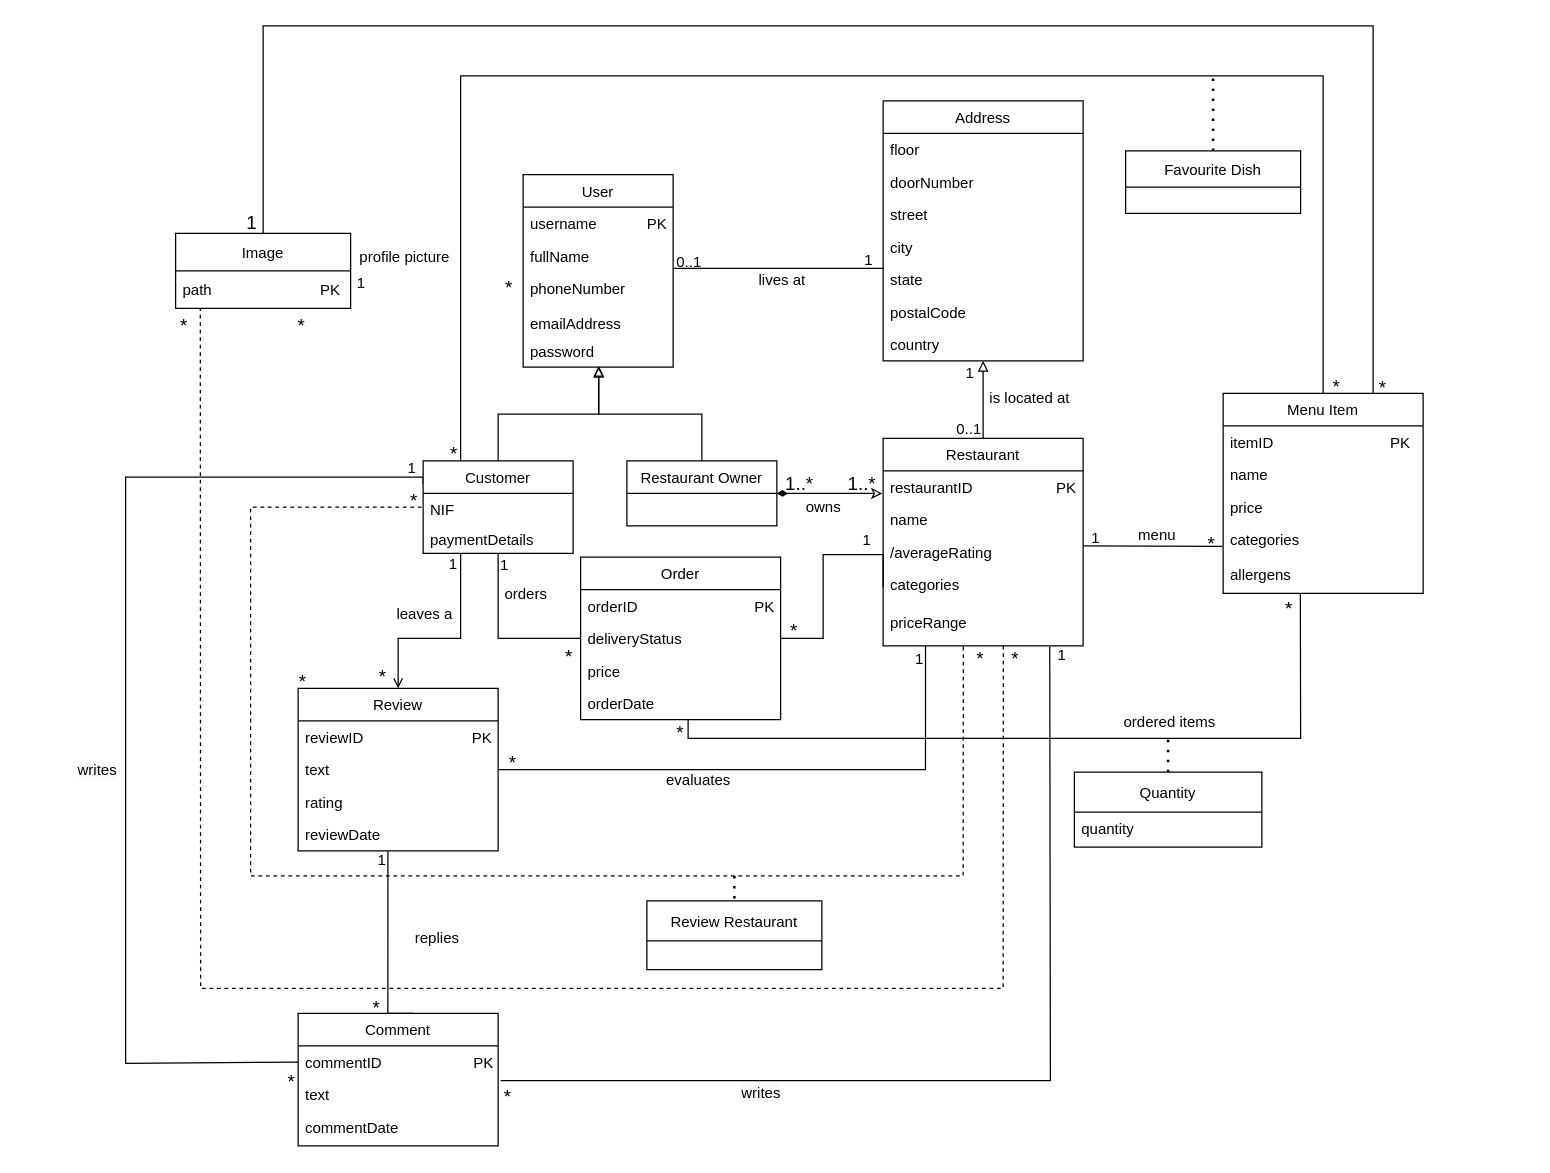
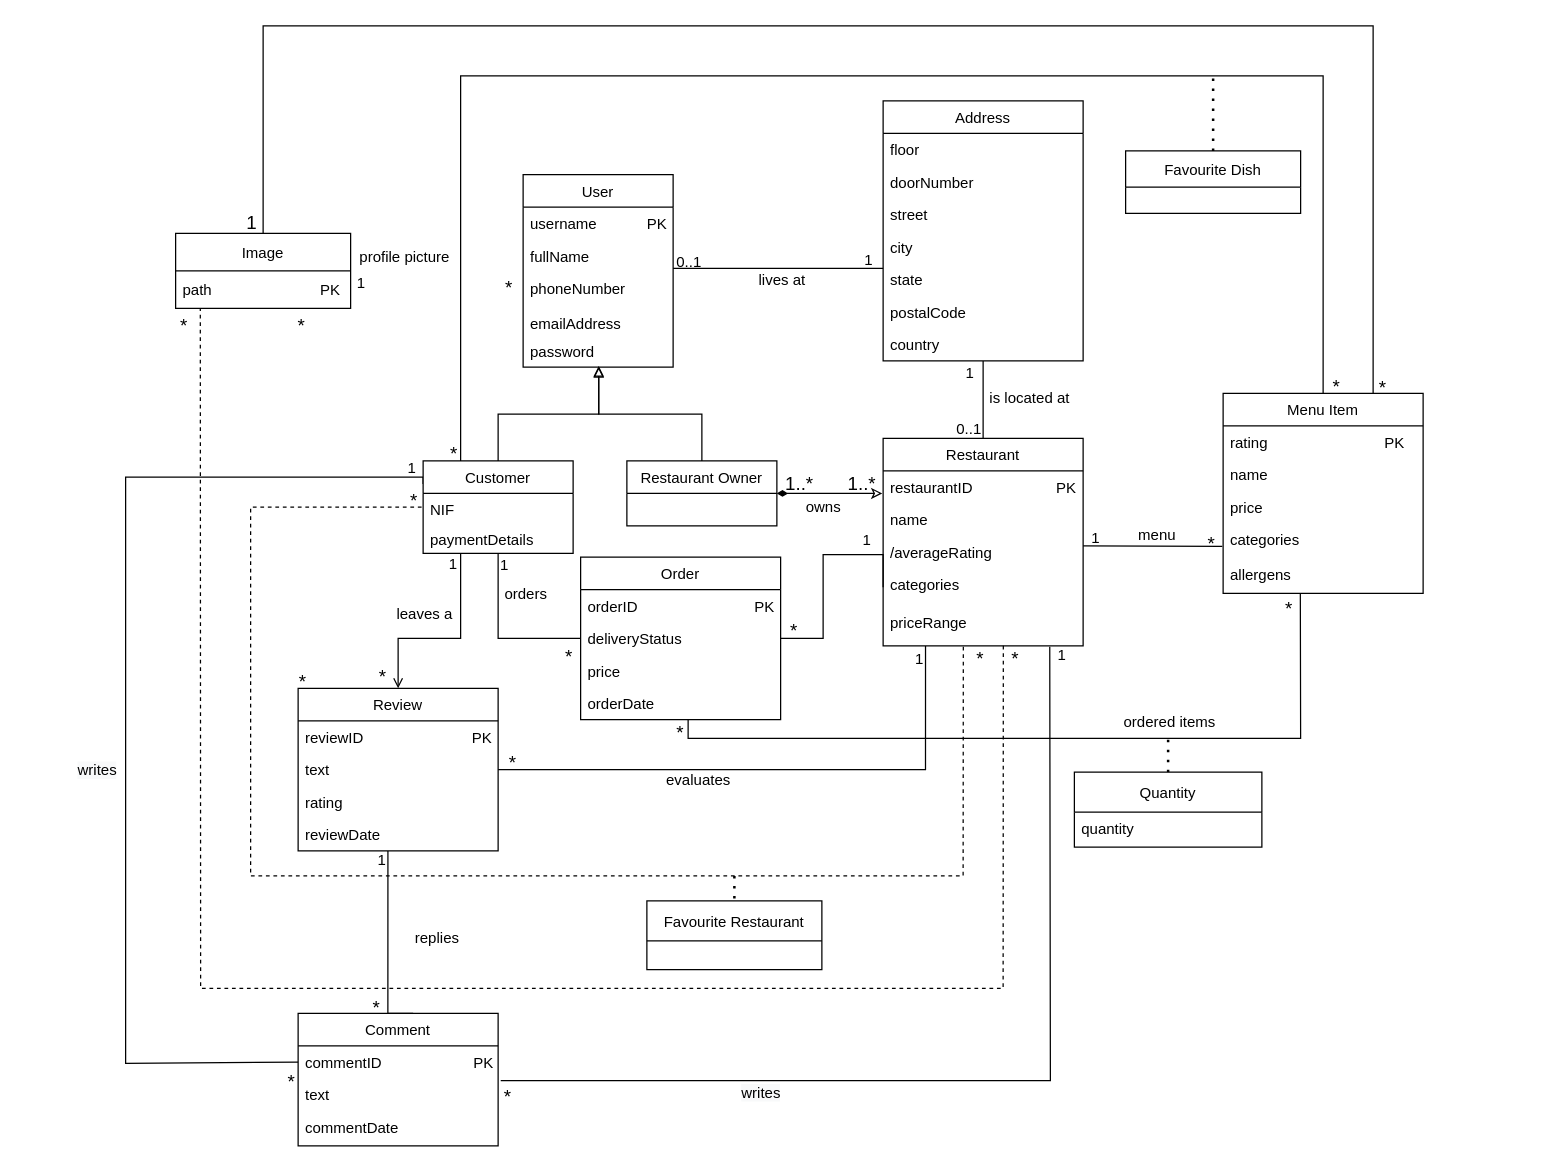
edge "Restaurant" -> "Address": arrowhead block -> none
node "itemID PK": label "itemID PK" -> "rating PK"
node "Review Restaurant": label "Review Restaurant" -> "Favourite Restaurant"
